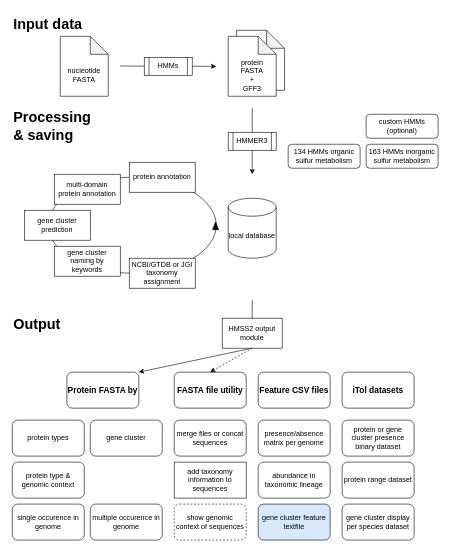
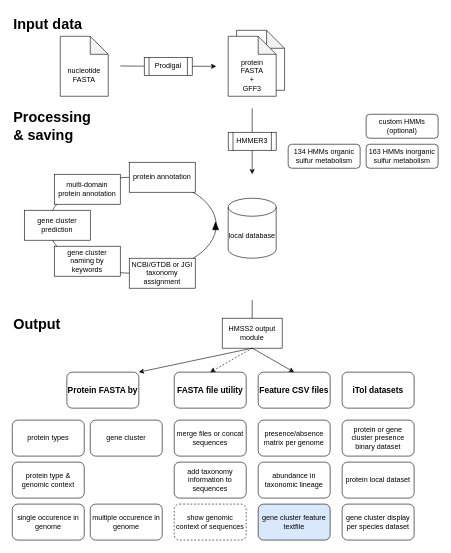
node "HMMs": label "HMMs" -> "Prodigal"
edge "HMSS2 output module" -> "Feature CSV files": added
node "add taxonomy information to sequences": shape rectangle -> rounded rectangle
node "protein range dataset": label "protein range dataset" -> "protein local dataset"
